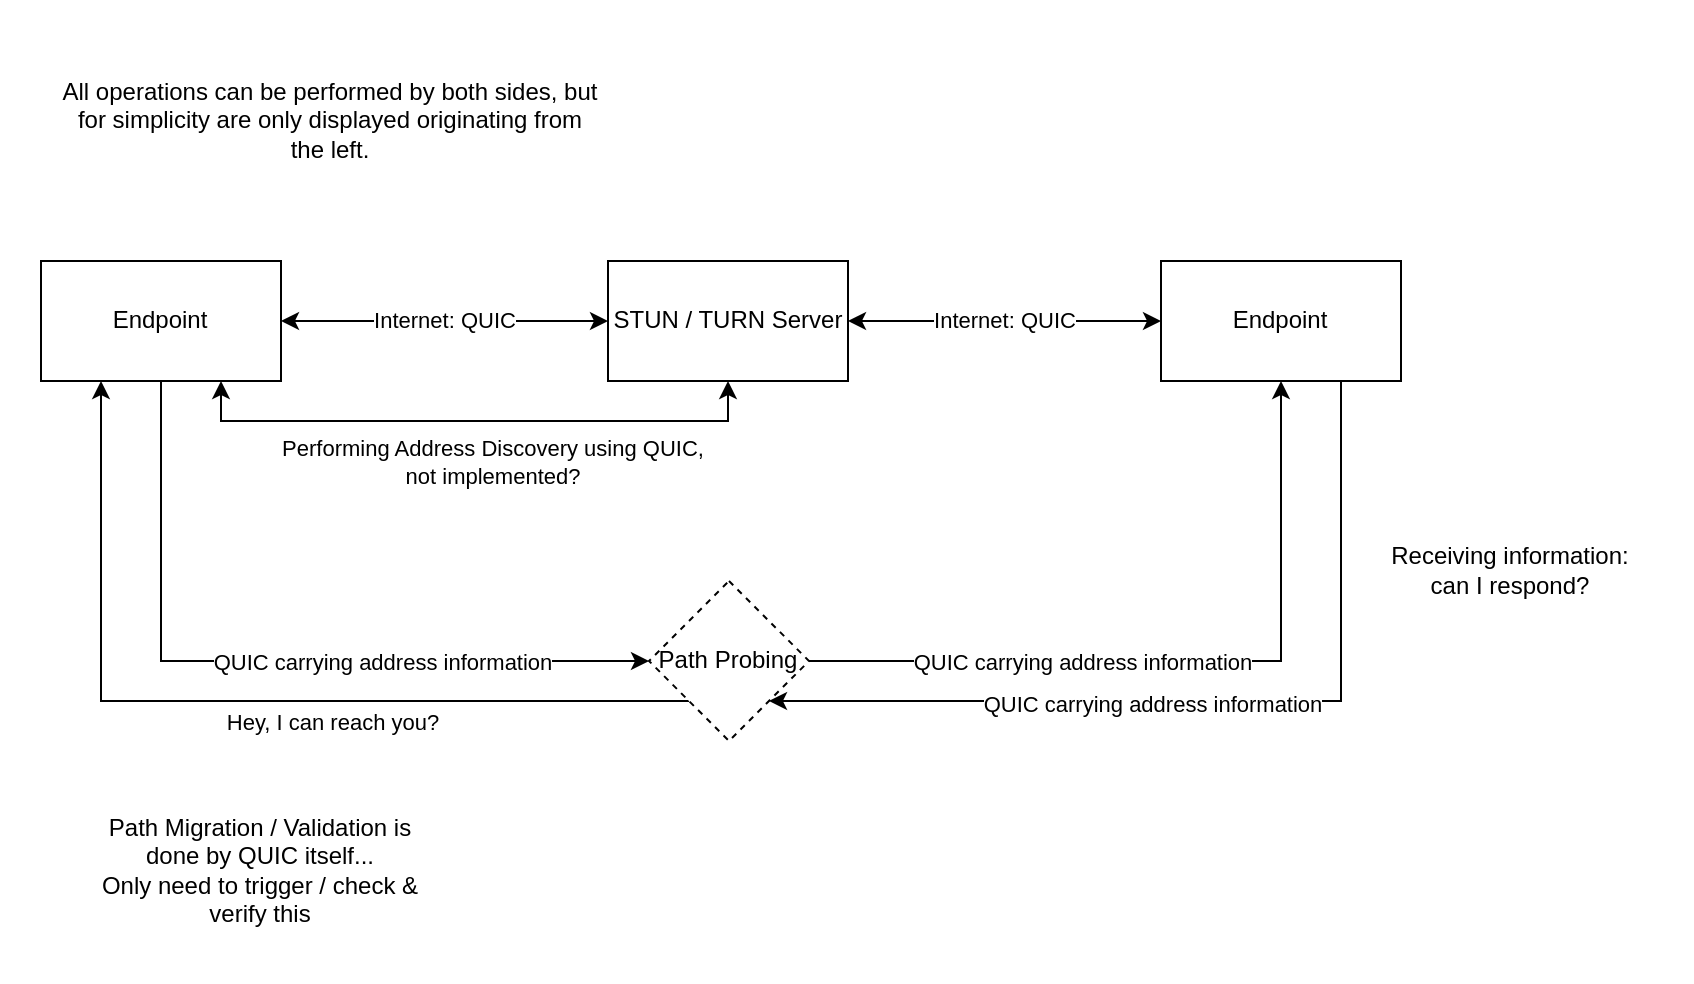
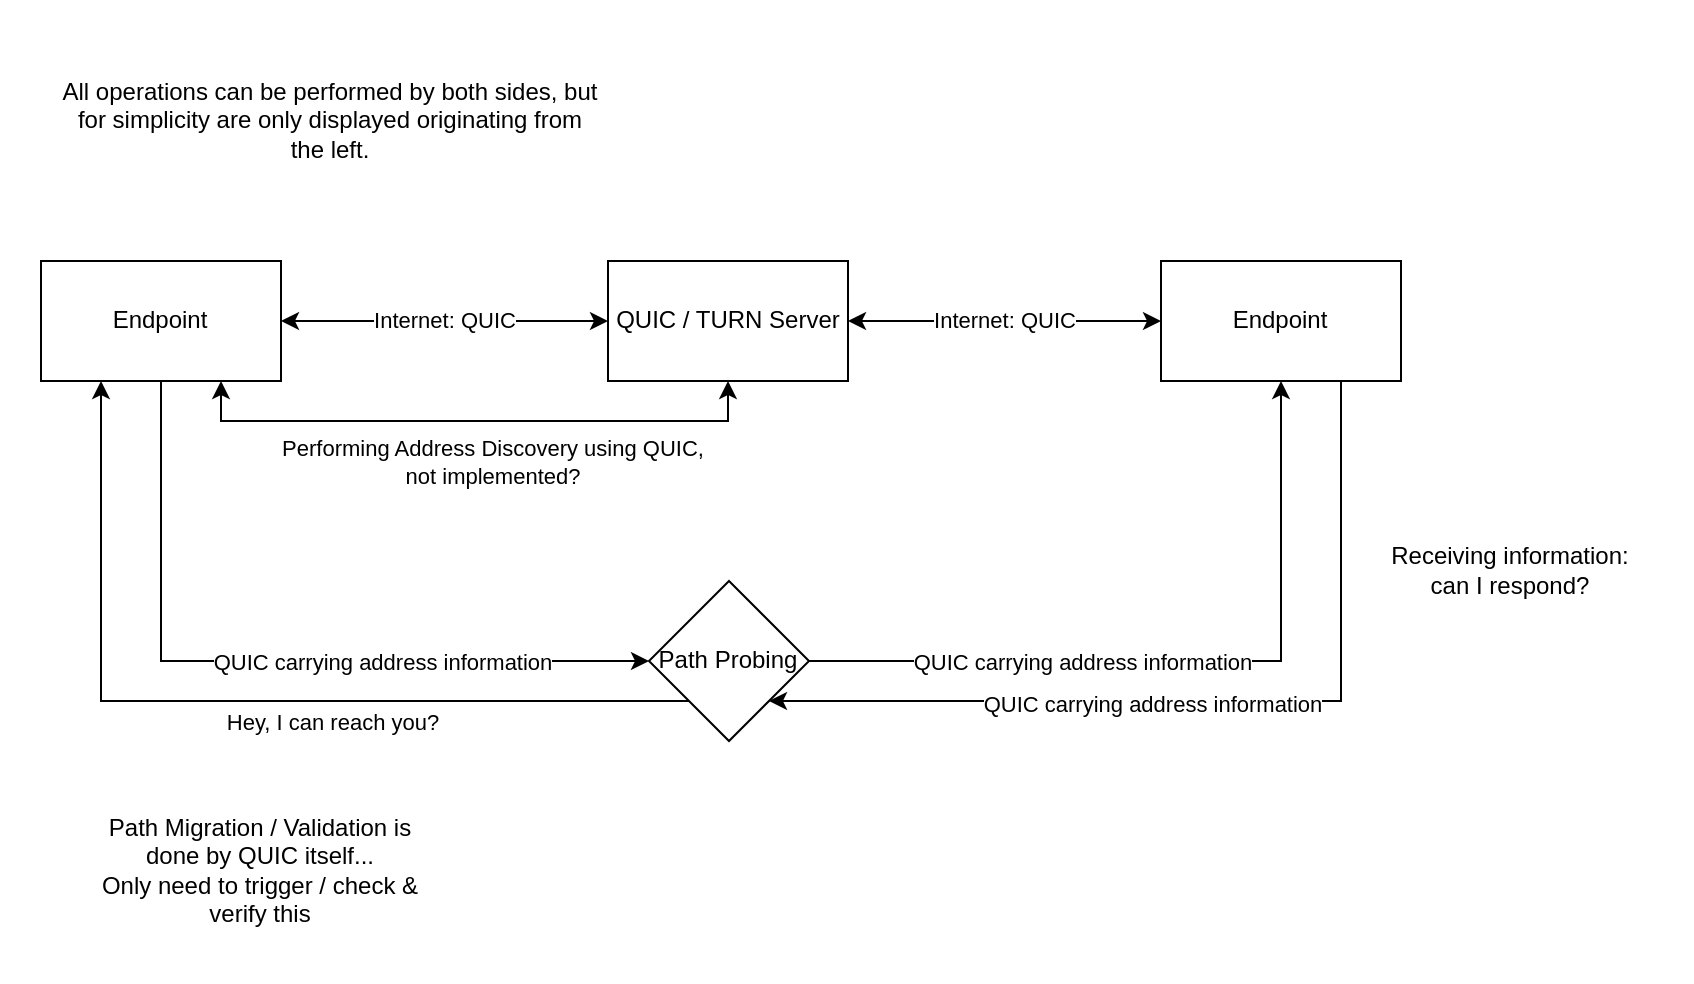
node "STUN / TURN Server": label "STUN / TURN Server" -> "QUIC / TURN Server"
node "Path Probing": style dashed -> solid
